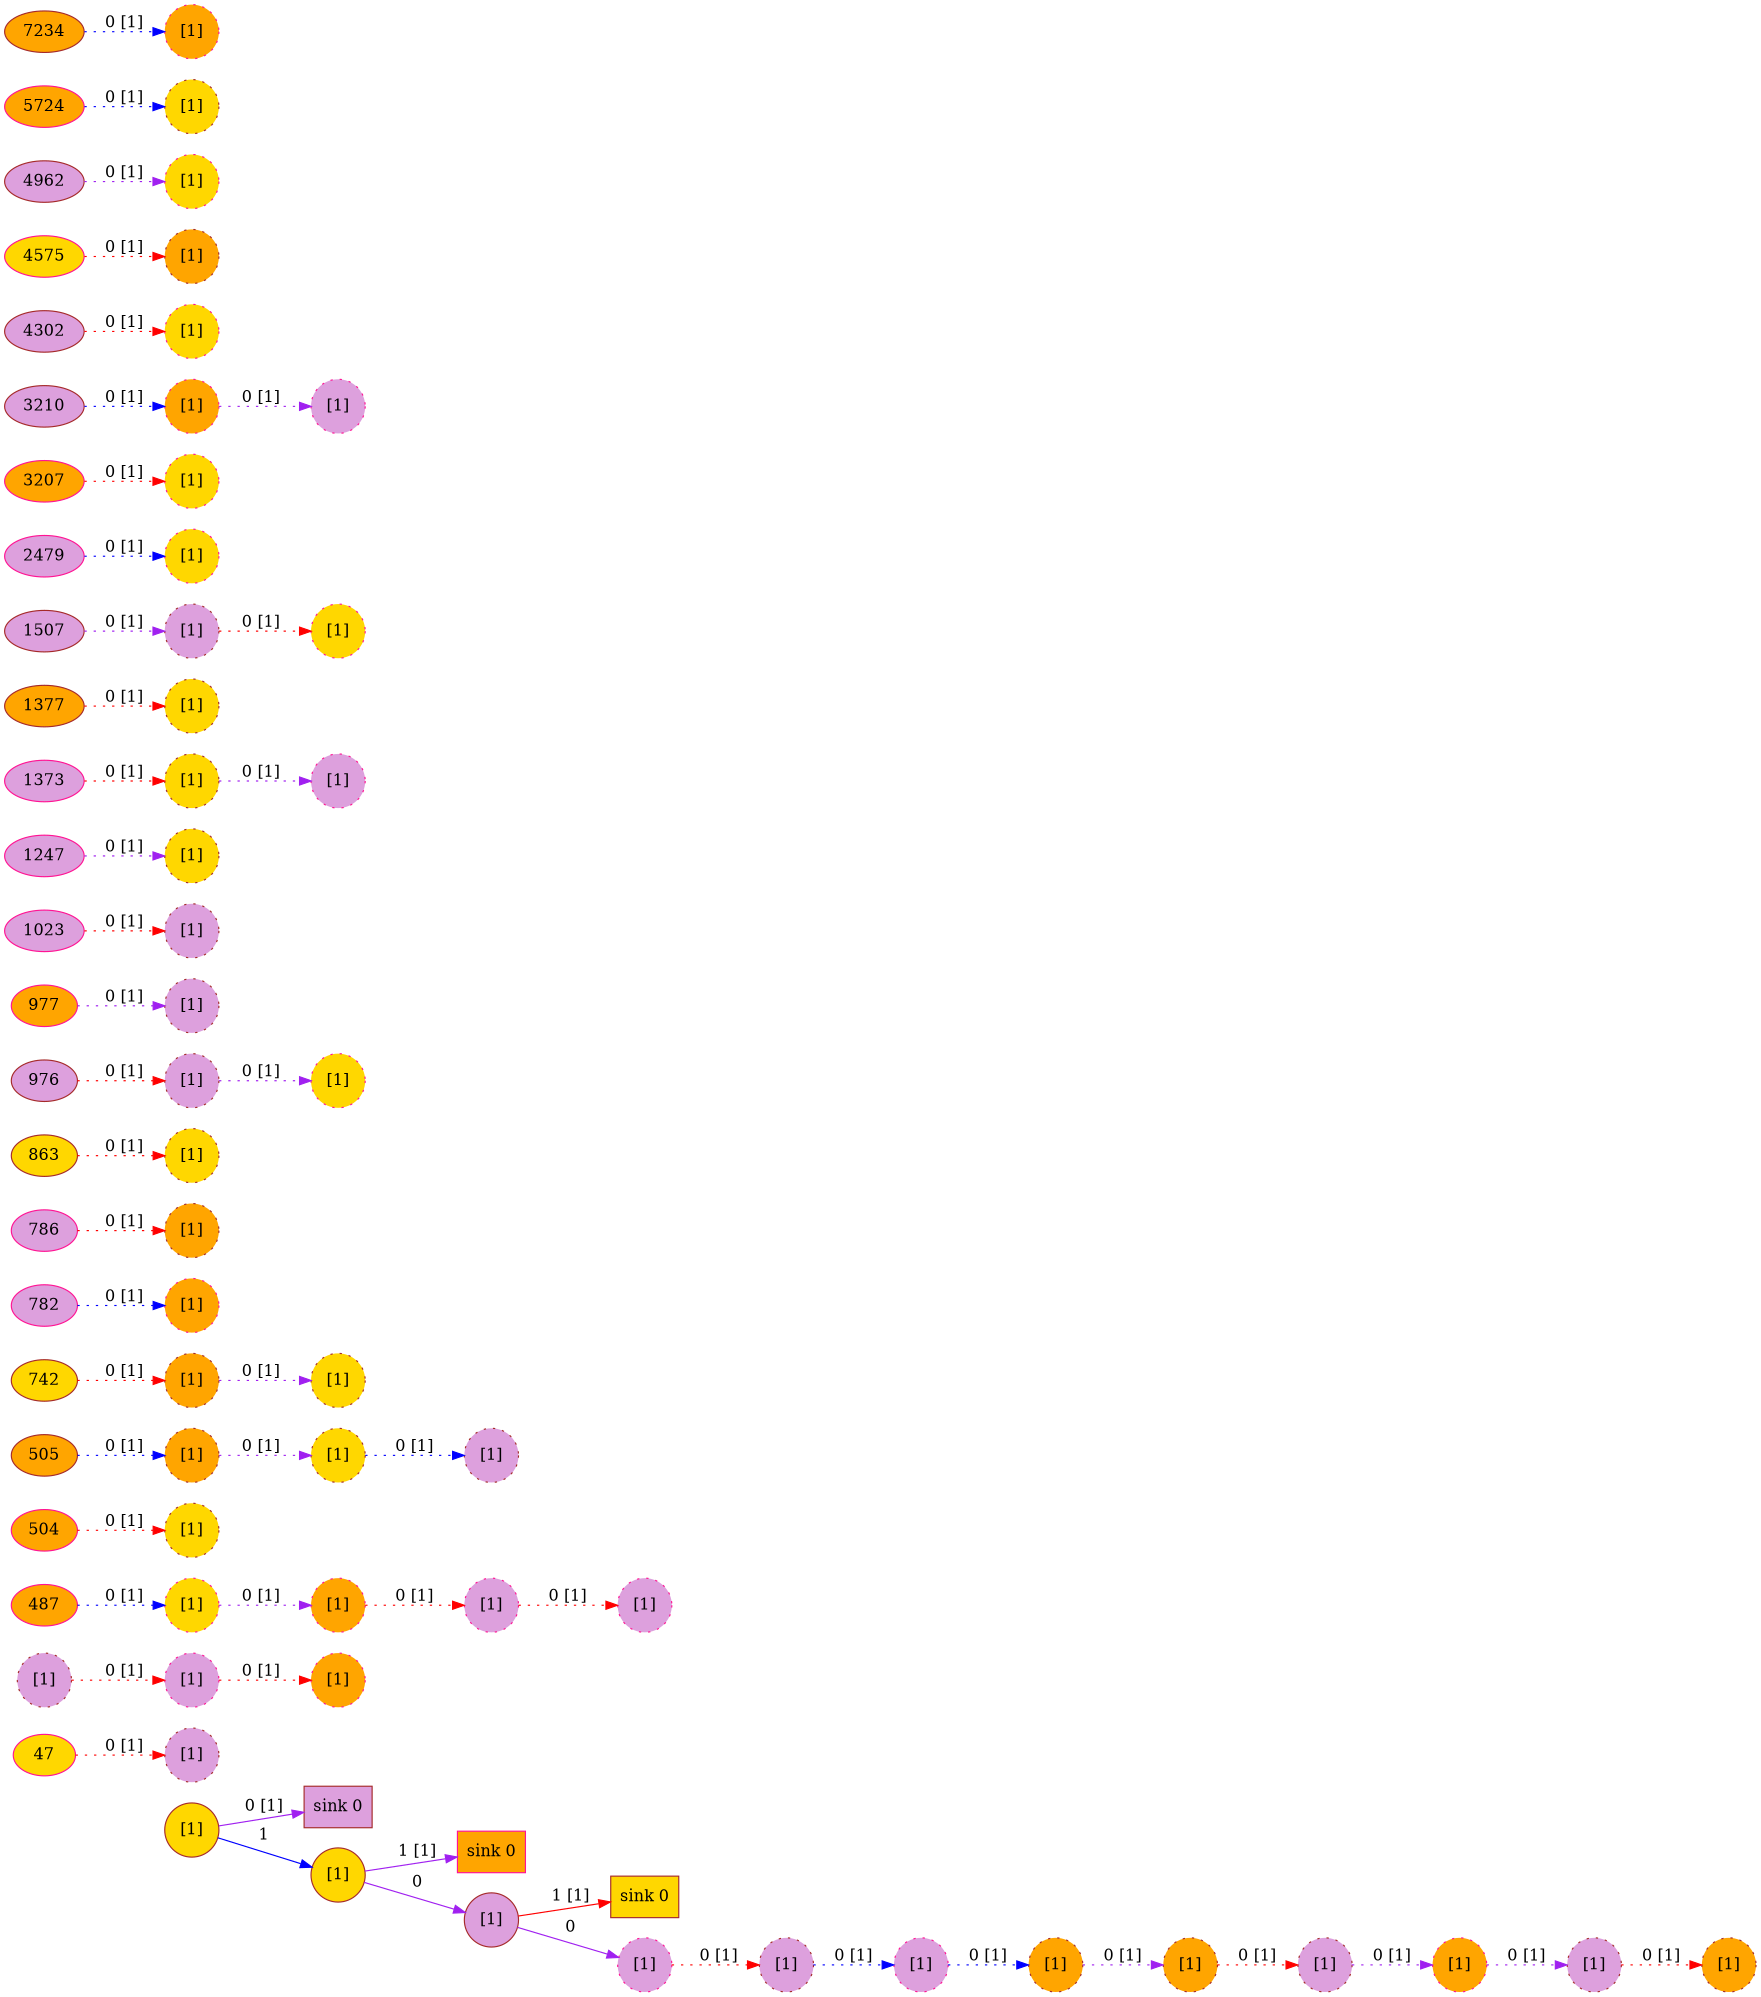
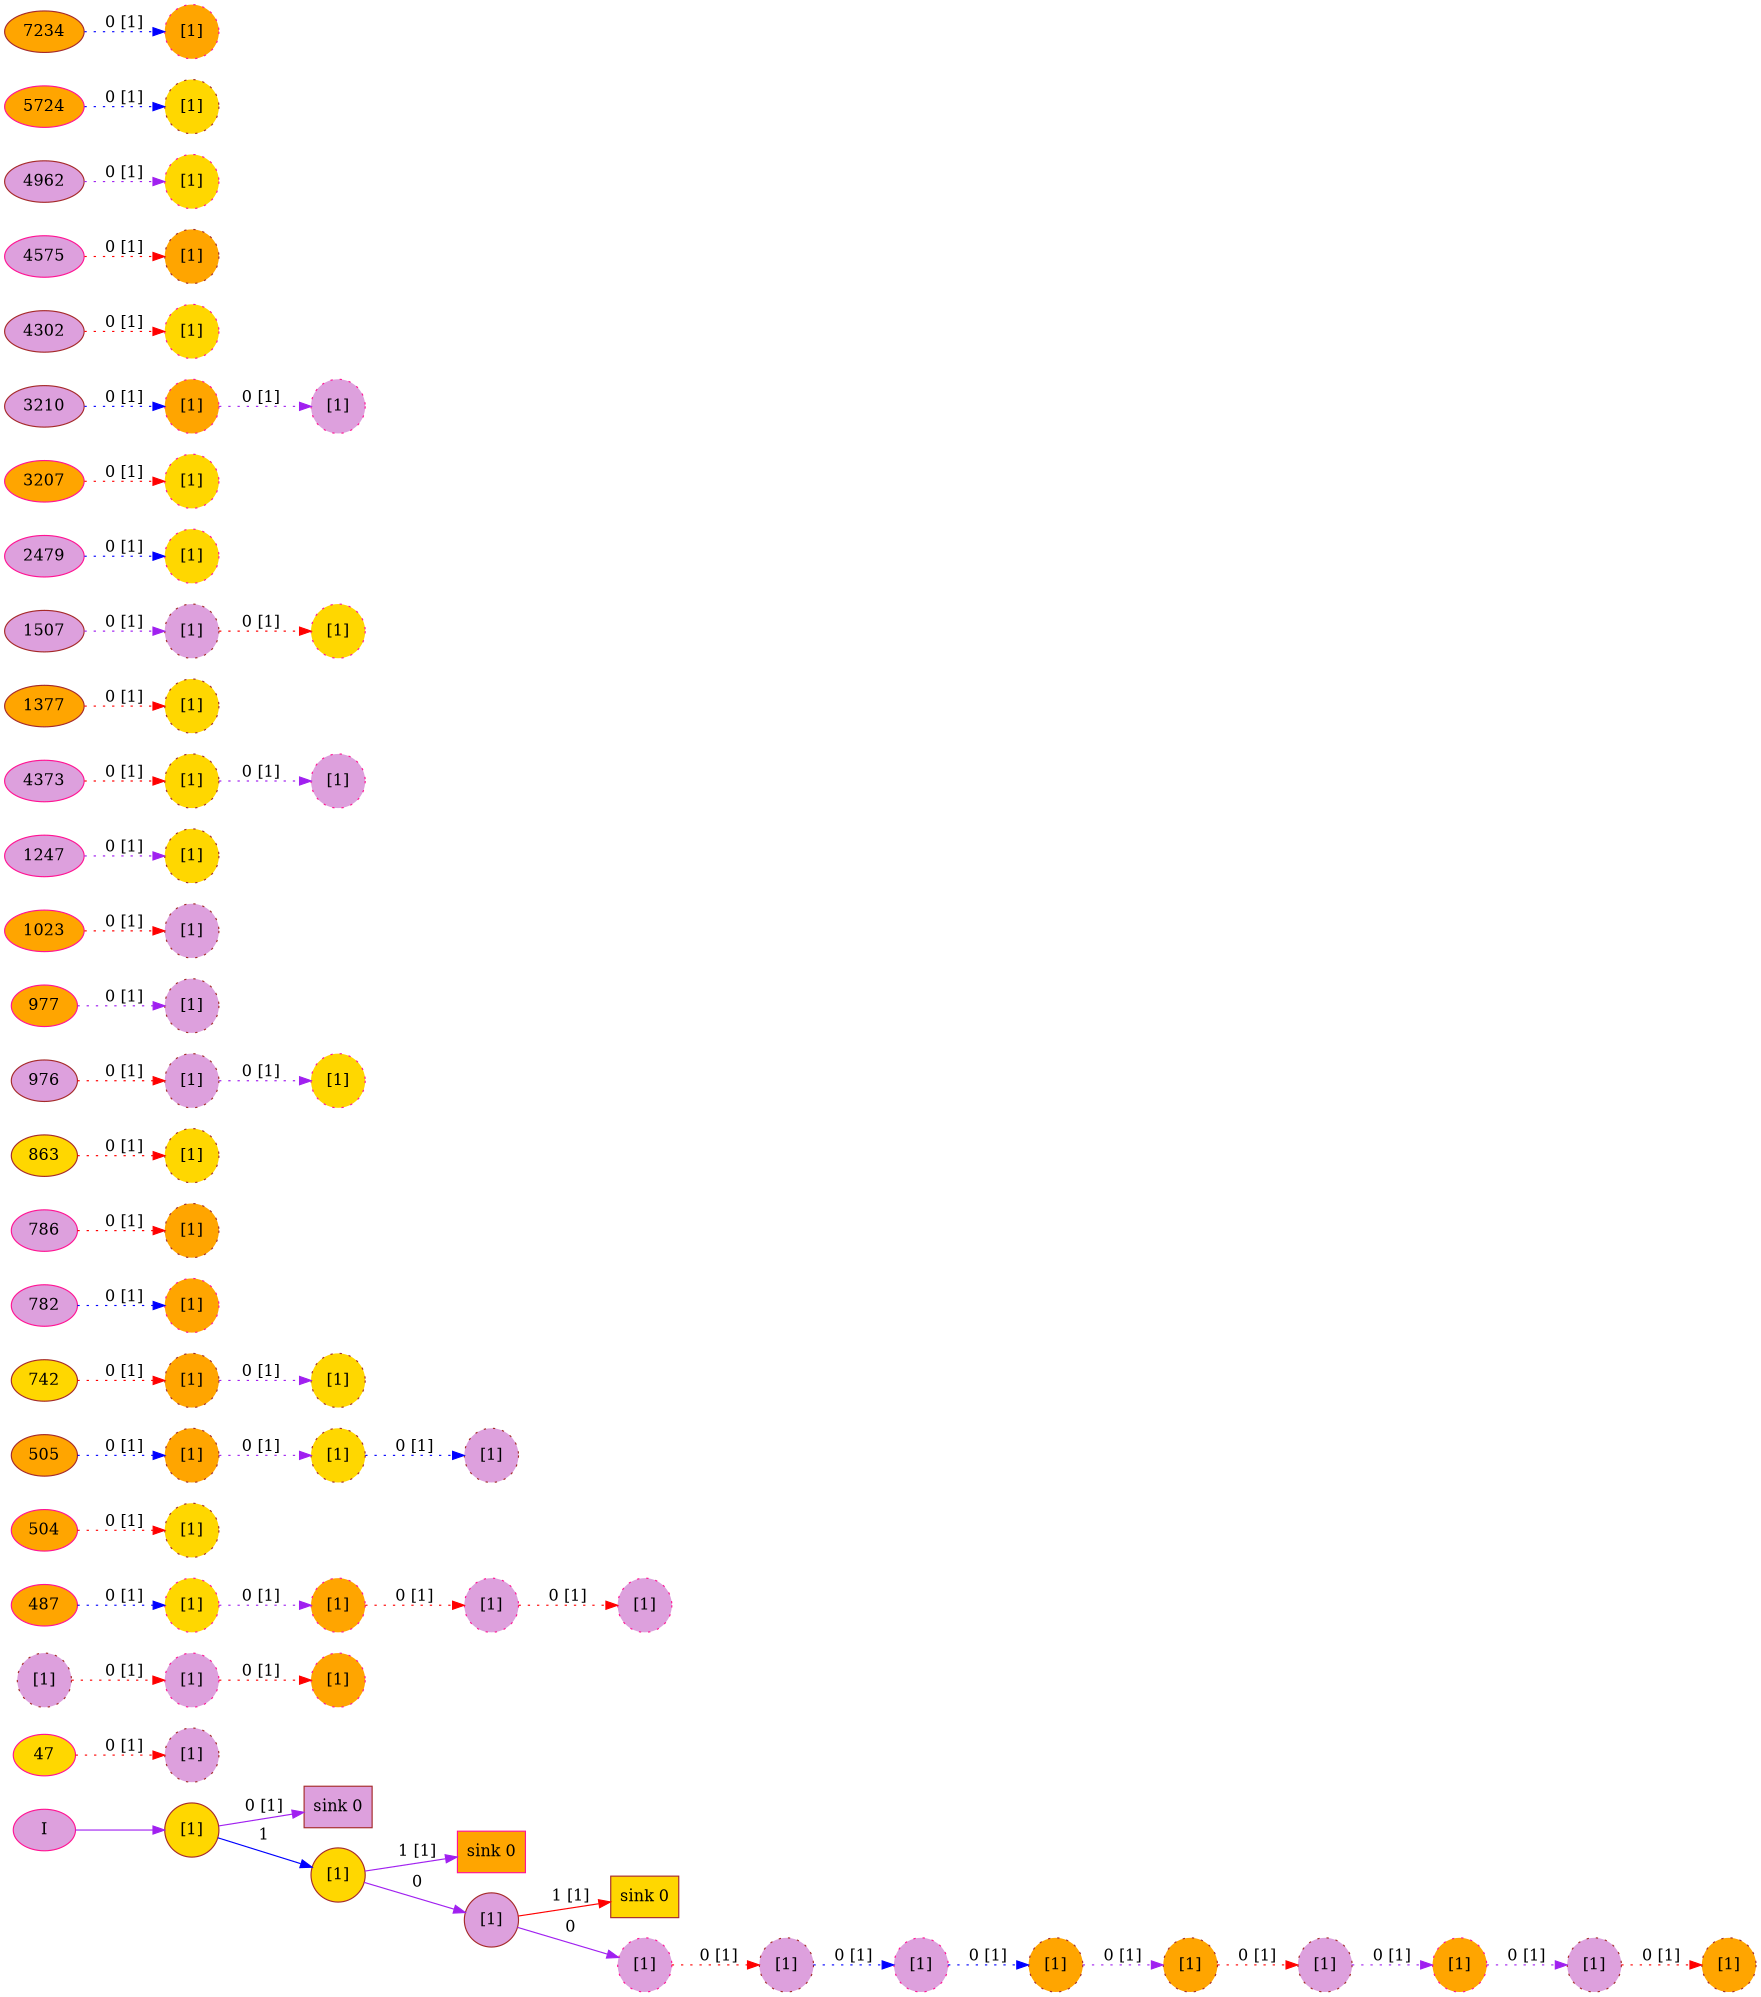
node "4575": fillcolor gold -> plum
node "1373": label "1373" -> "4373"
node "1023": fillcolor plum -> orange
node "I": added
